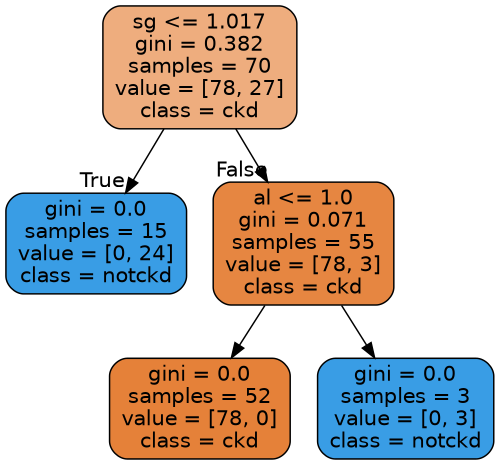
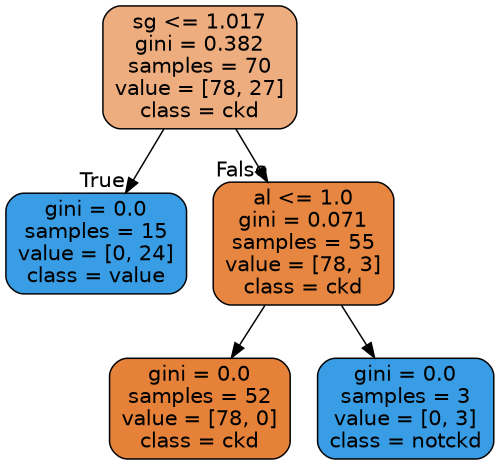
node "gini = 0.0 samples = 15 value = [0, 24] class = notckd": label "gini = 0.0 samples = 15 value = [0, 24] class = notckd" -> "gini = 0.0 samples = 15 value = [0, 24] class = value"
